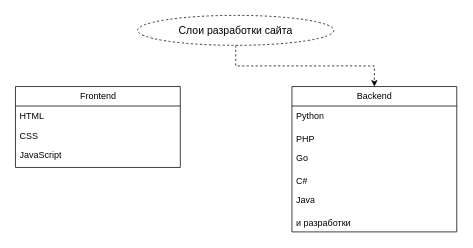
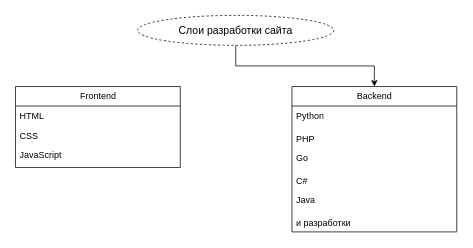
edge "Слои разработки сайта" -> "Backend": style dashed -> solid
